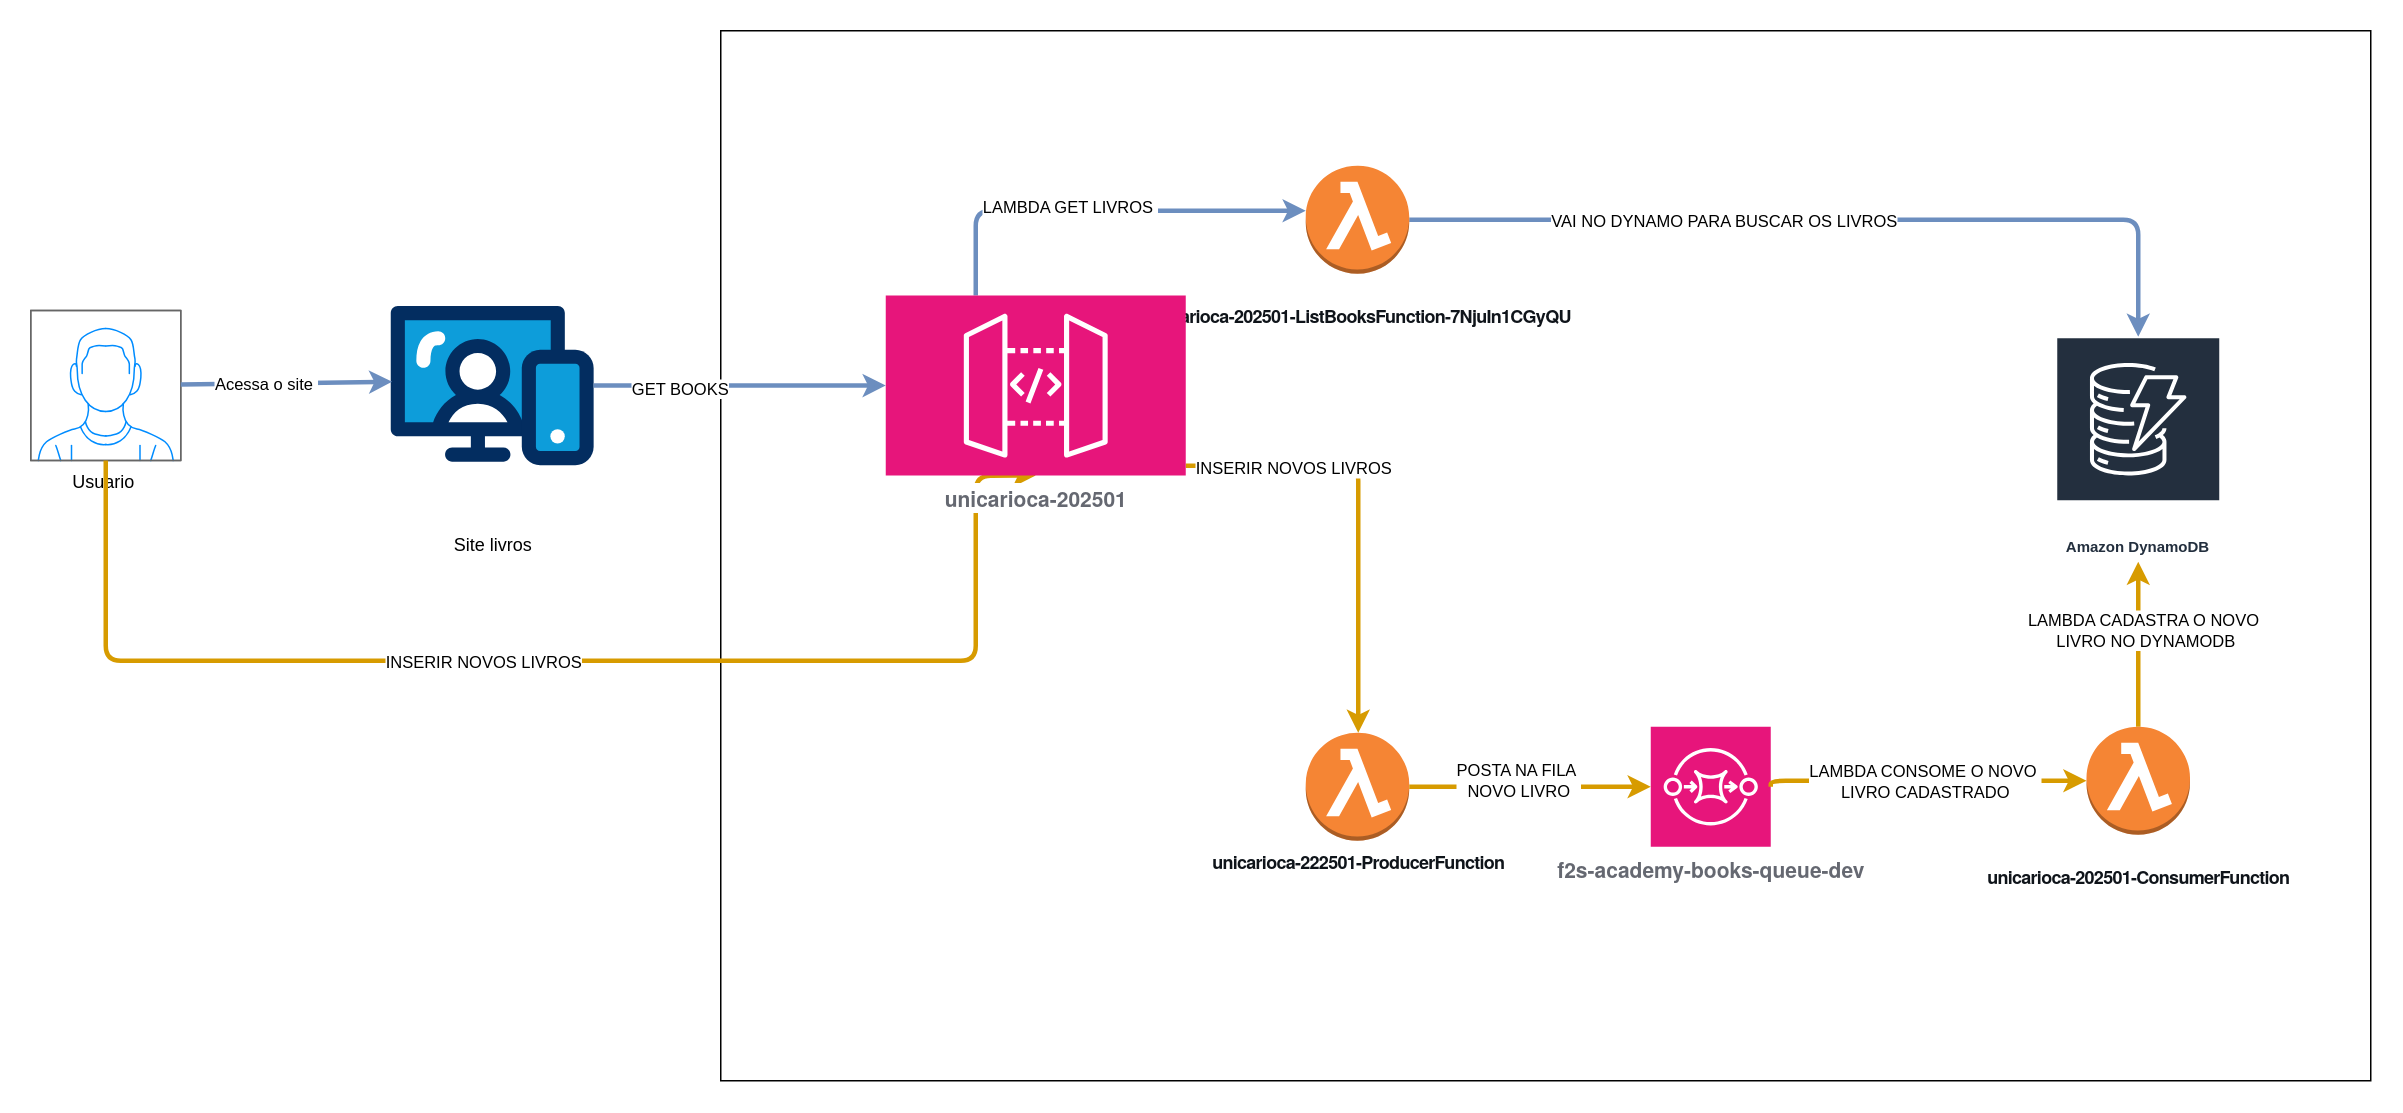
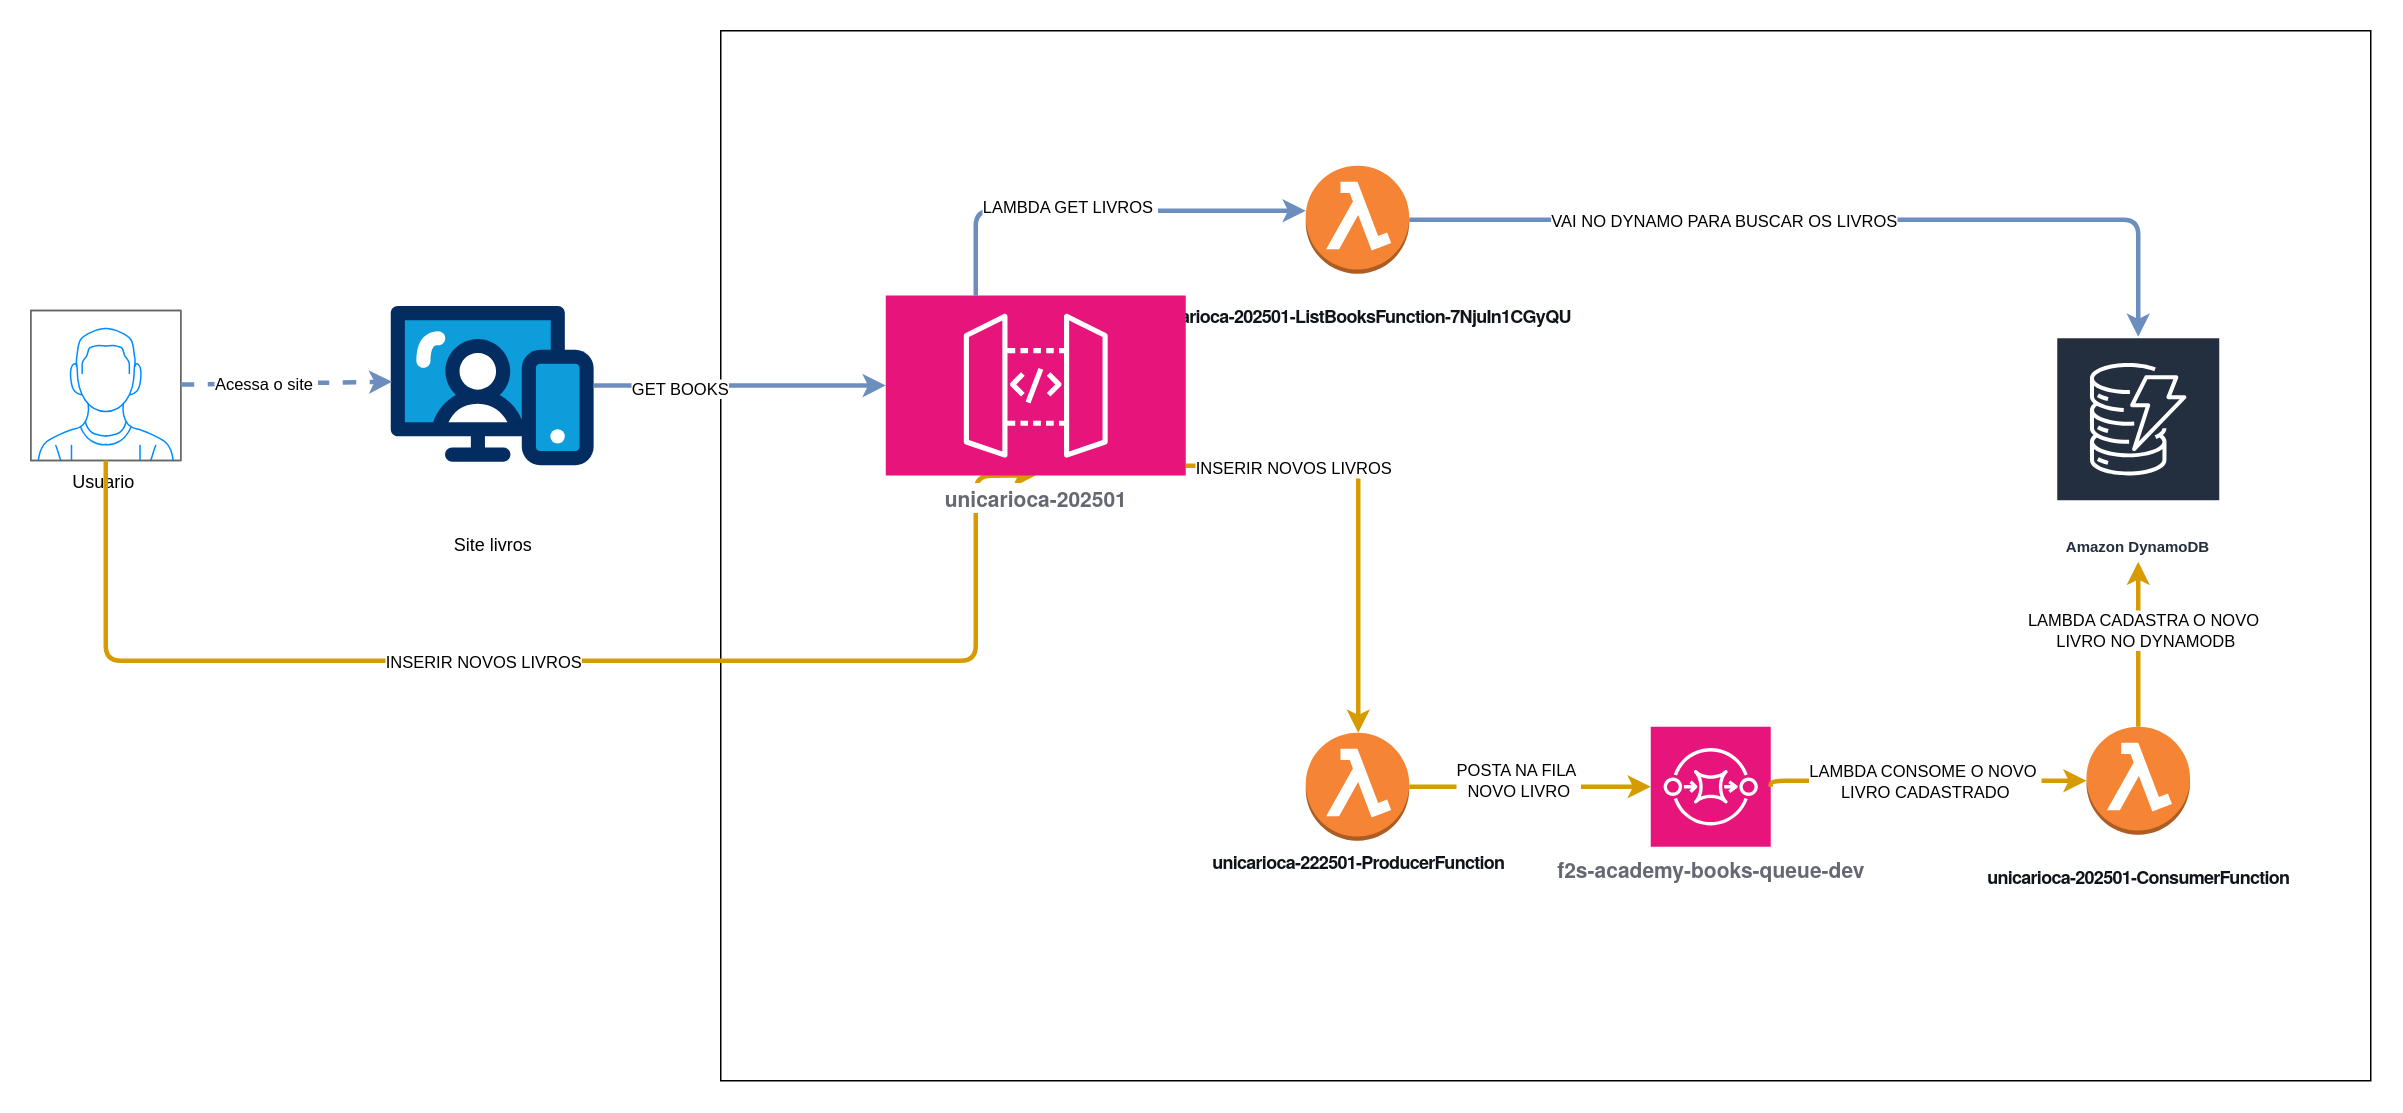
edge "Usuario" -> "Site livros": style solid -> dashed
